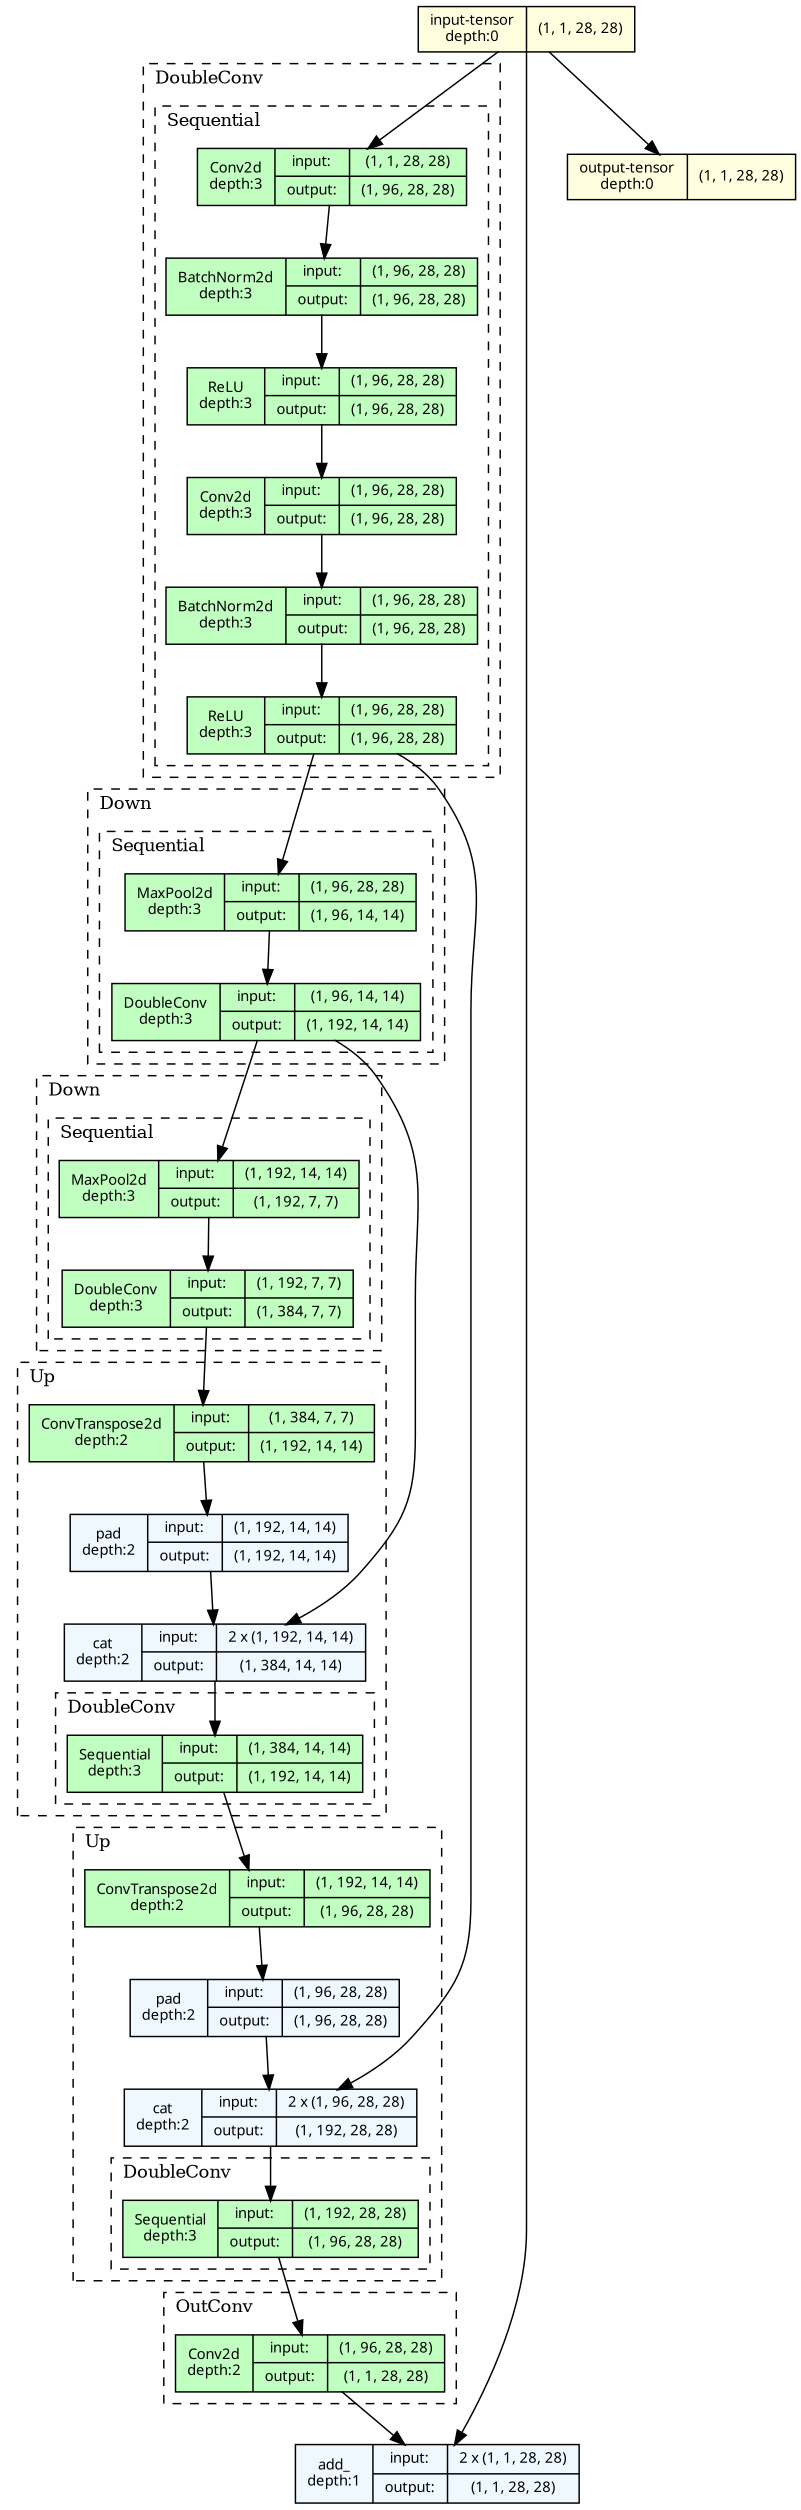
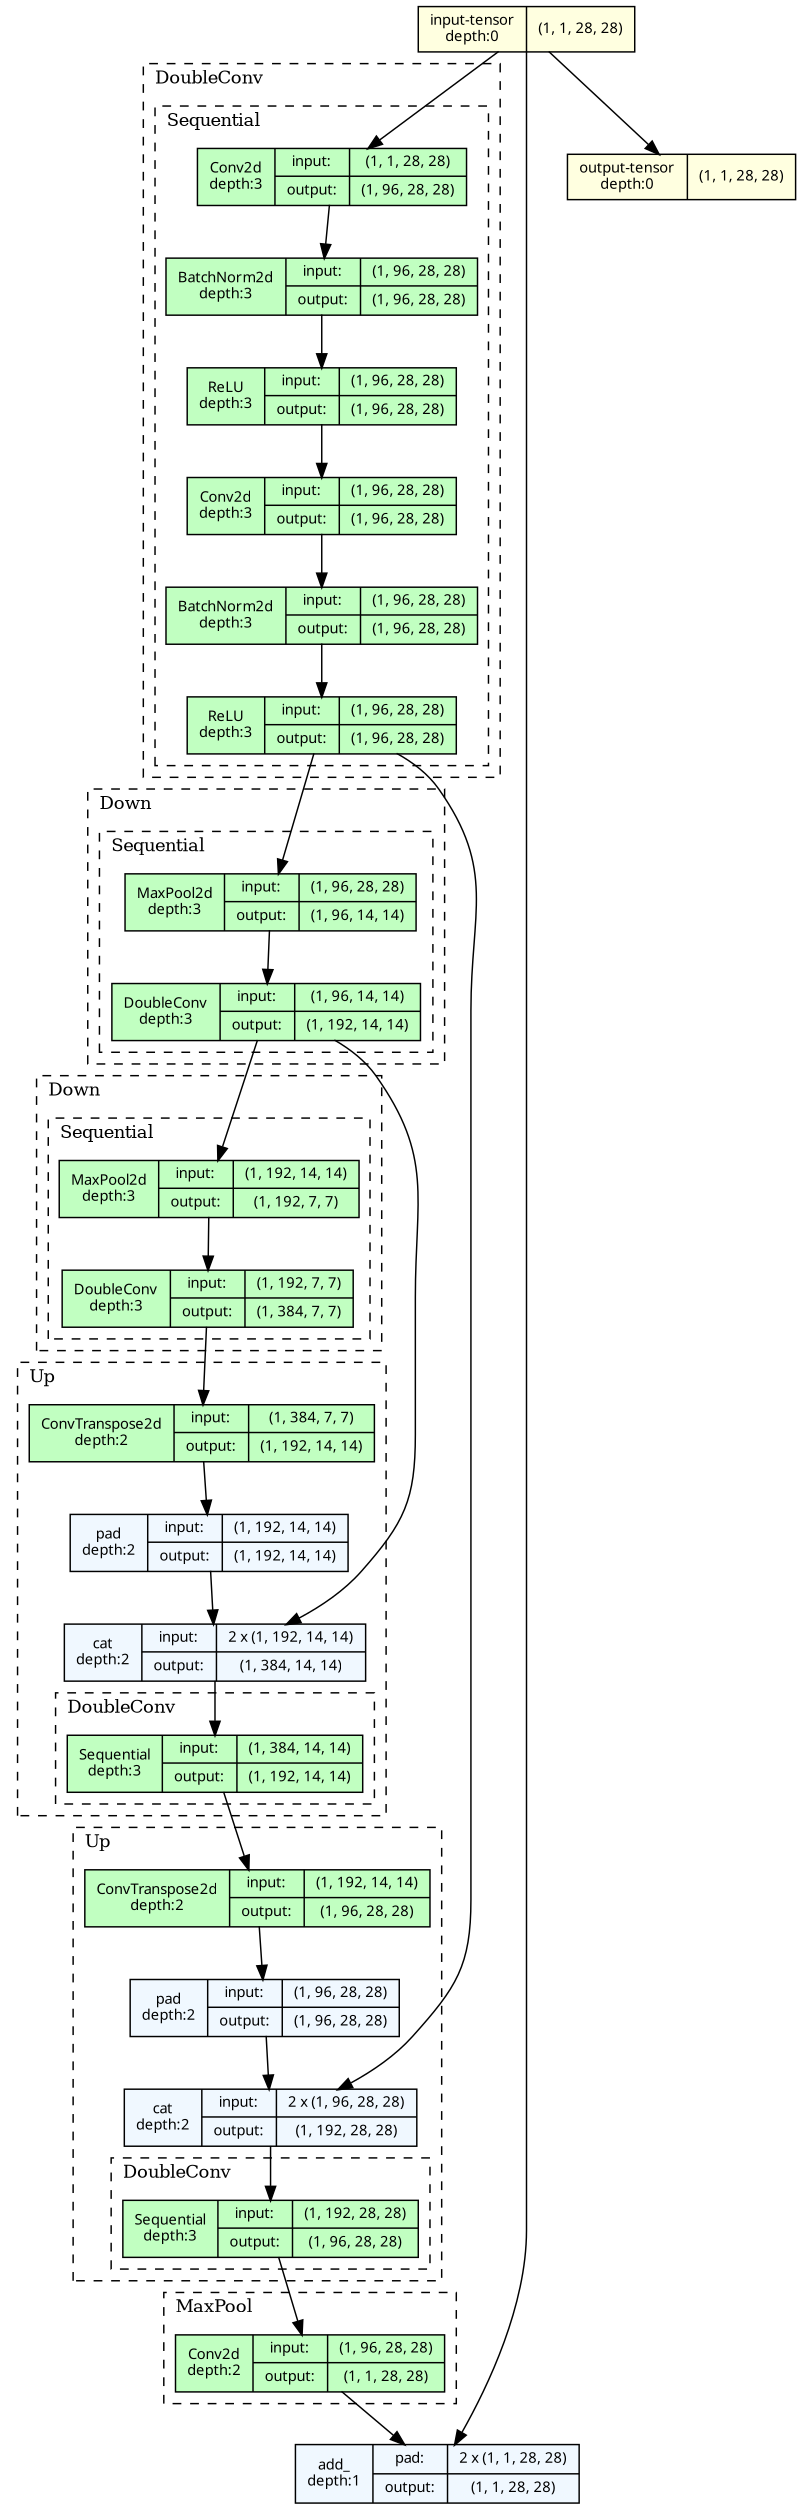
cluster "OutConv": label "OutConv" -> "MaxPool"
node "add_": text "input:" -> "pad:"
